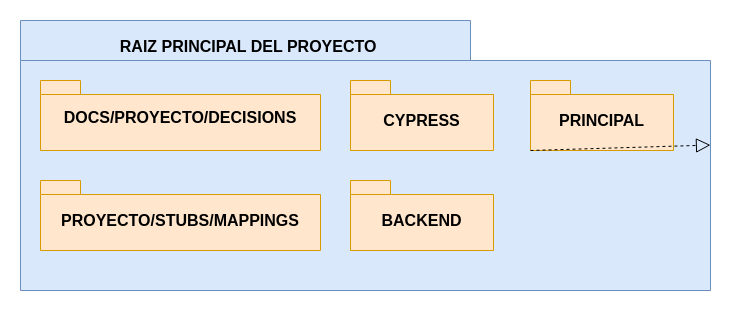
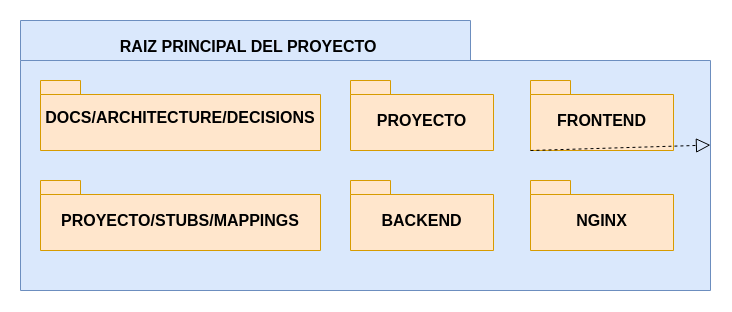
node "CYPRESS": label "CYPRESS" -> "PROYECTO"
node "PRINCIPAL": label "PRINCIPAL" -> "FRONTEND"
node "DOCS/PROYECTO/DECISIONS": label "DOCS/PROYECTO/DECISIONS" -> "DOCS/ARCHITECTURE/DECISIONS"
node "NGINX": added
